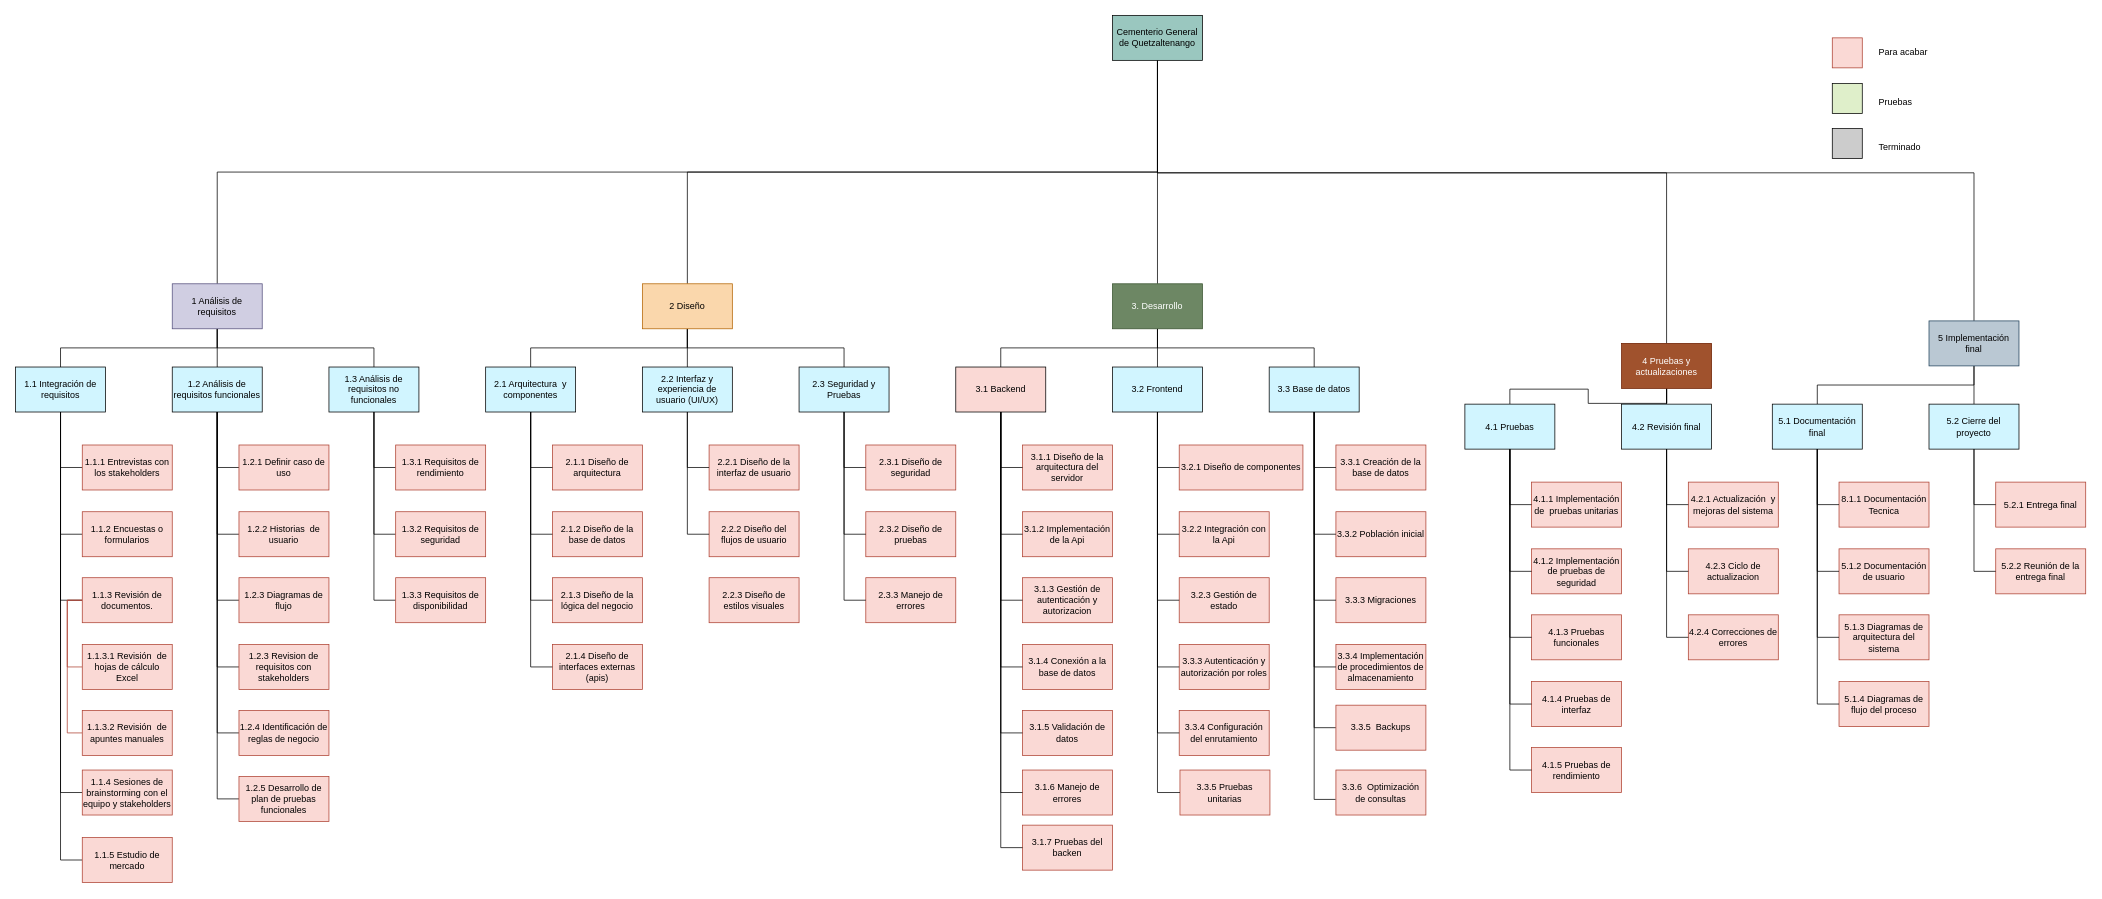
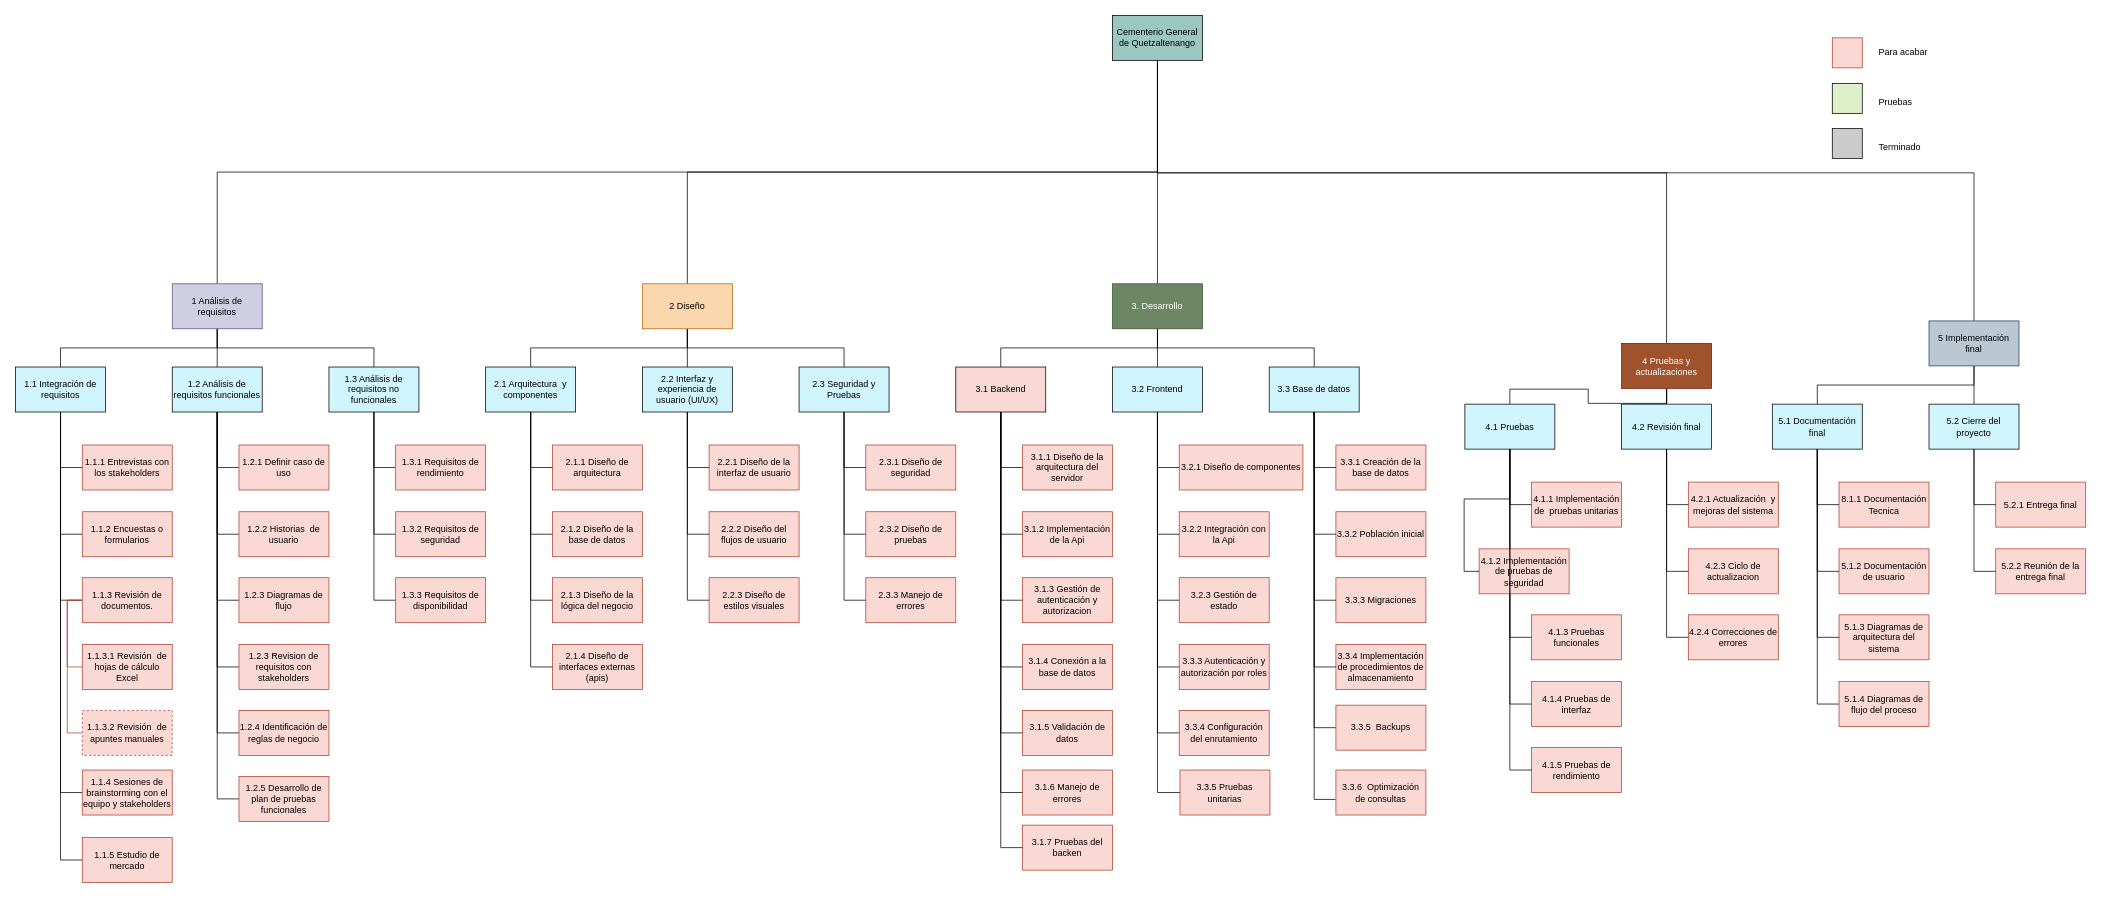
node "4.1.2 Implementación de pruebas de seguridad": moved (1577, 572) -> (1524, 572)
edge "2.2 Interfaz y experiencia de usuario (UI/UX)" -- "2.2.3 Diseño de estilos visuales": added
node "1.1.3.2 Revisión de apuntes manuales": style solid -> dashed
